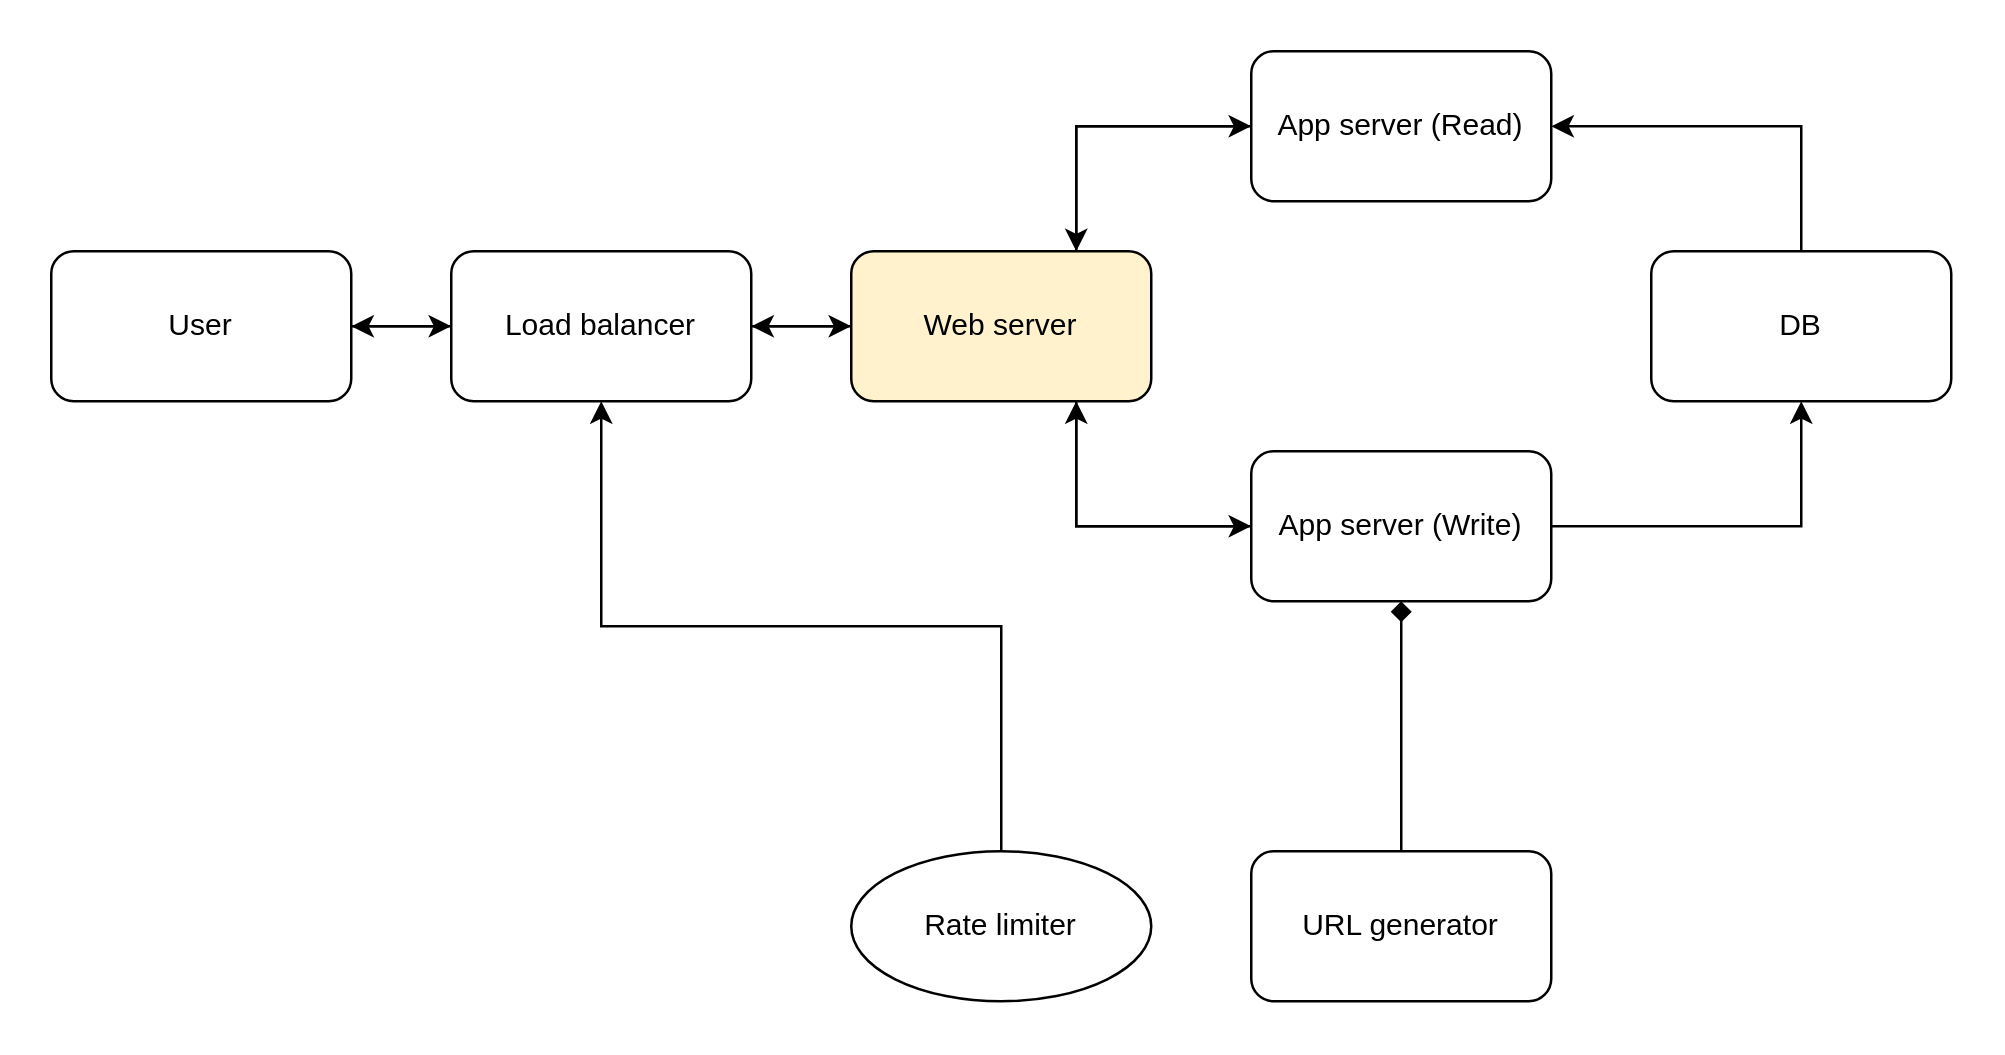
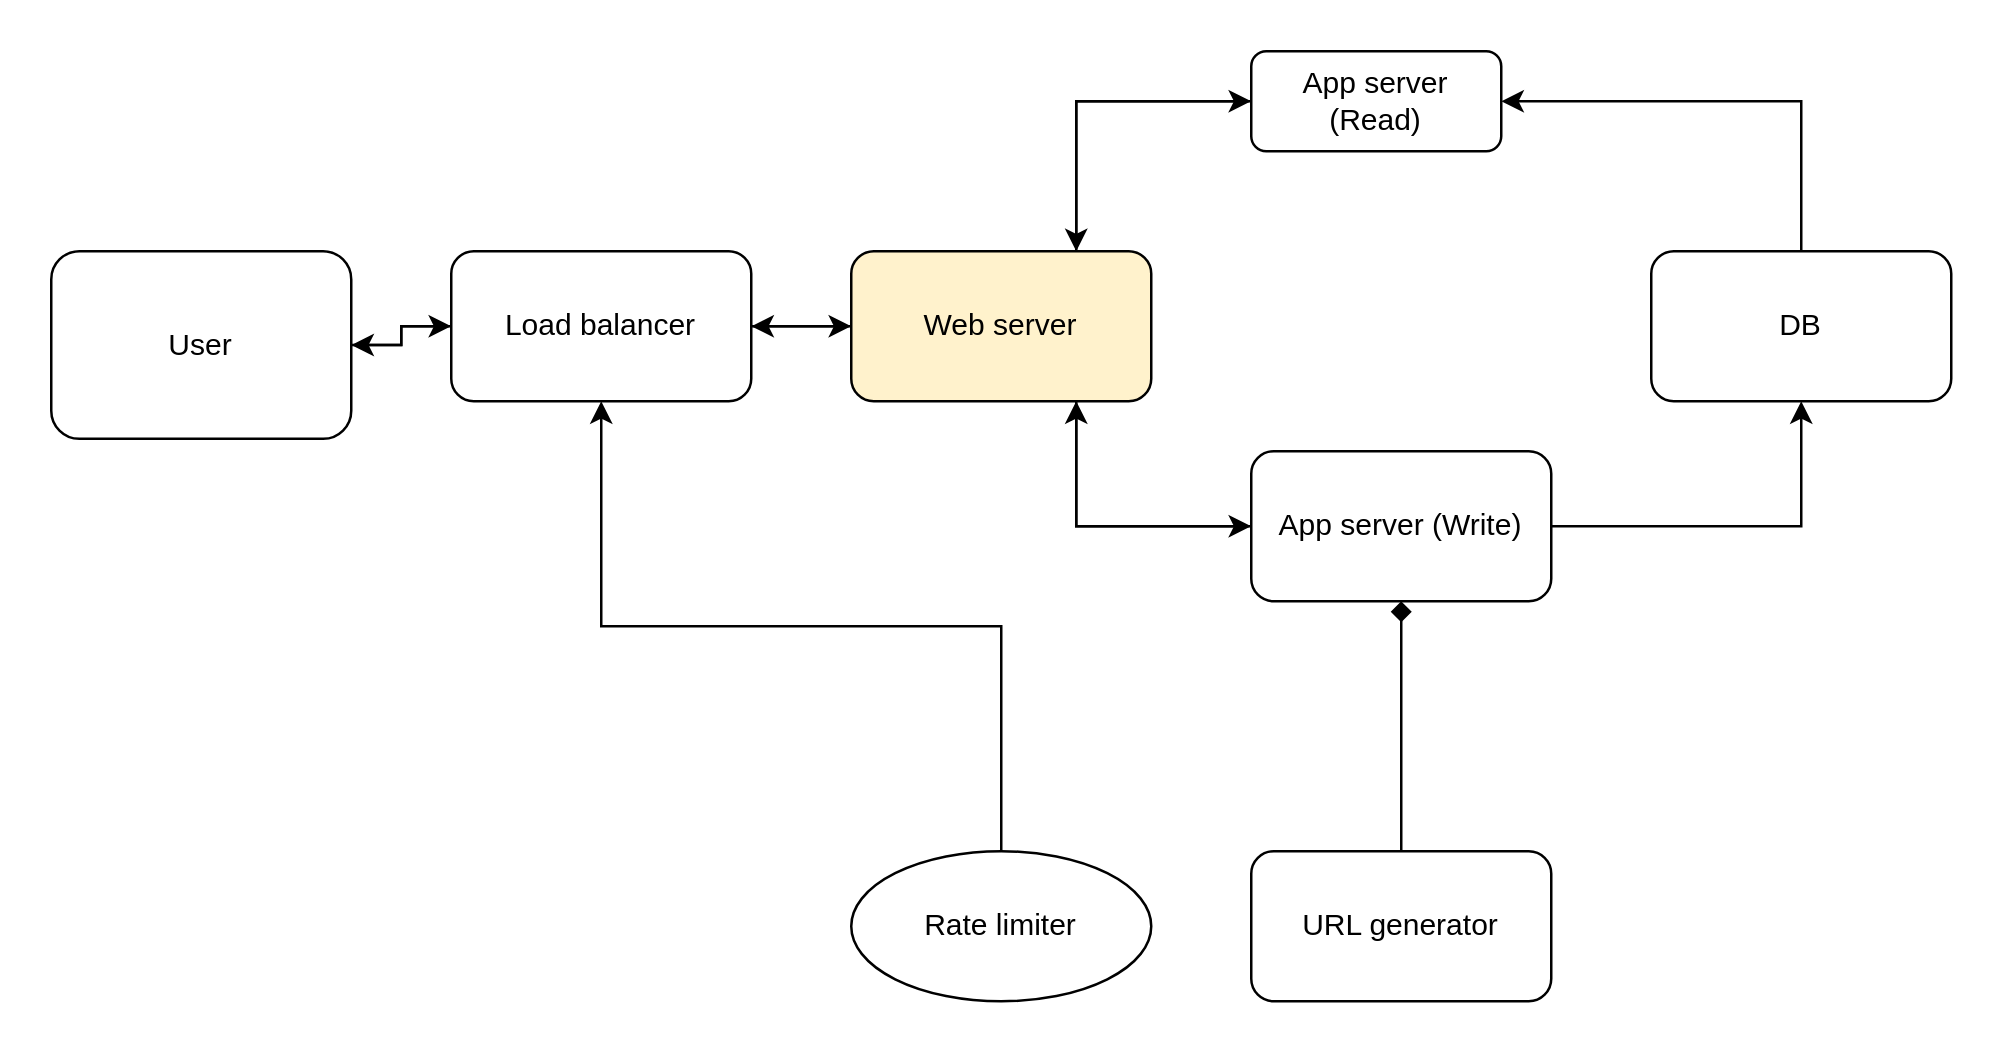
node "App server (Read)": size 300x150 -> 250x100
node "User": size 300x150 -> 300x188
